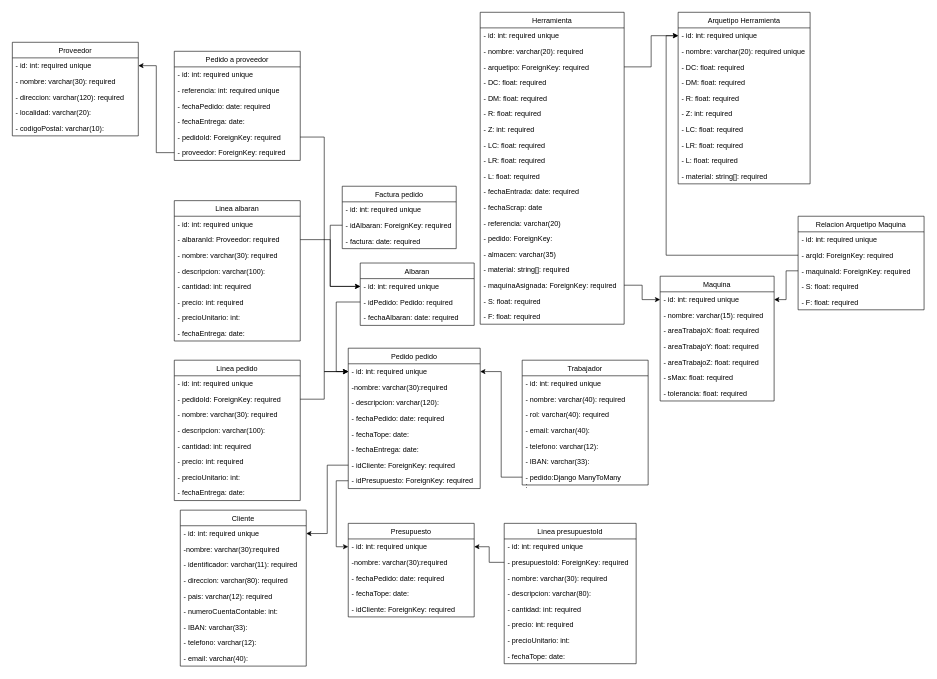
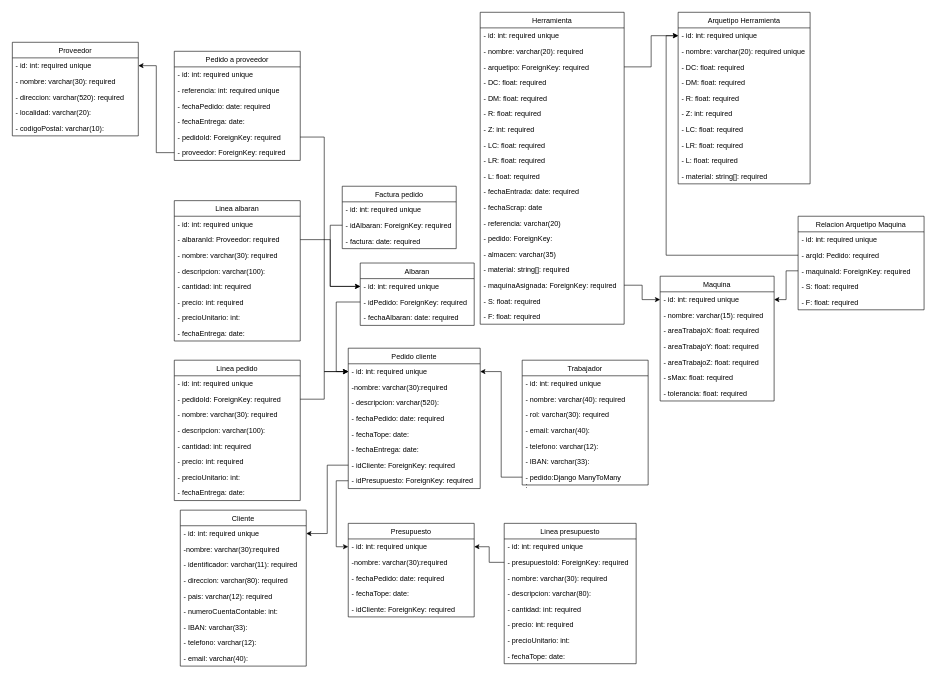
node "- direccion: varchar(120): required": label "- direccion: varchar(120): required" -> "- direccion: varchar(520): required"
node "- arqId: ForeignKey: required": label "- arqId: ForeignKey: required" -> "- arqId: Pedido: required"
node "- idPedido: Pedido: required": label "- idPedido: Pedido: required" -> "- idPedido: ForeignKey: required"
node "Pedido pedido": label "Pedido pedido" -> "Pedido cliente"
node "- descripcion: varchar(120):": label "- descripcion: varchar(120):" -> "- descripcion: varchar(520):"
node "- rol: varchar(40): required": label "- rol: varchar(40): required" -> "- rol: varchar(30): required"
node "Linea presupuestoId": label "Linea presupuestoId" -> "Linea presupuesto"
